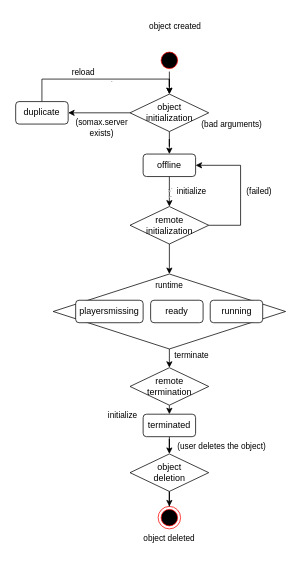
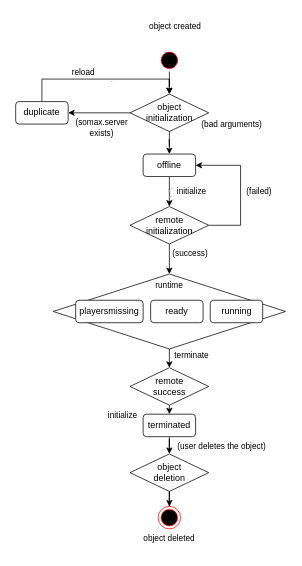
node "(success)": added
node "remote termination": label "remote termination" -> "remote success"
